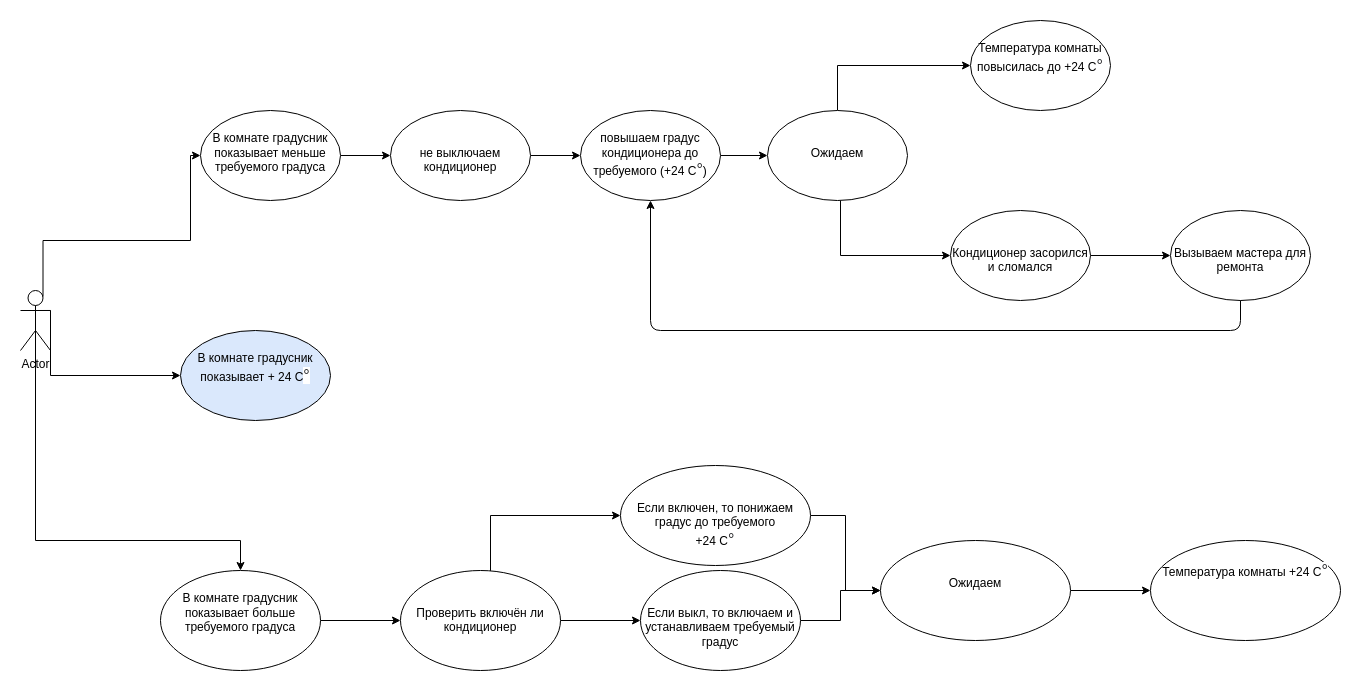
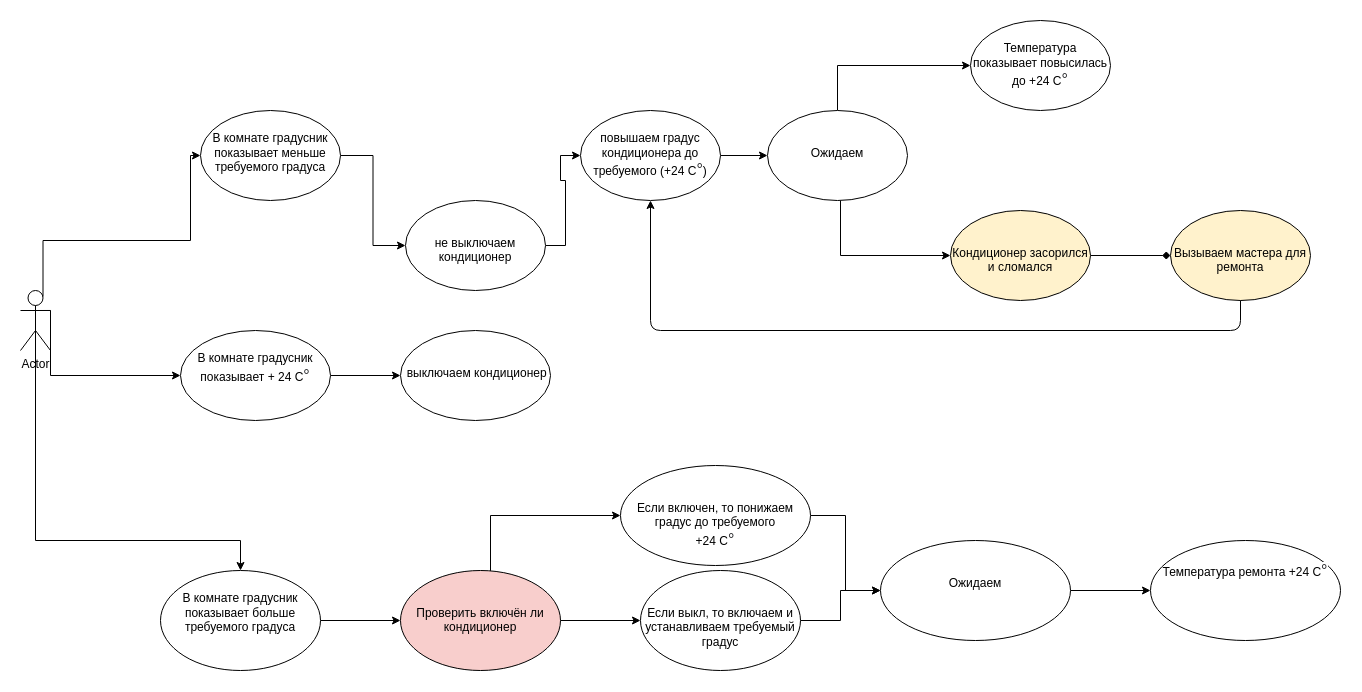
node "Температура комнаты повысилась до +24 C°": label "Температура комнаты повысилась до +24 C°" -> "Температура показывает повысилась до +24 C°"
node "не выключаем кондиционер": moved (461, 156) -> (476, 246)
node "Кондиционер засорился и сломался": fillcolor #ffffff -> #fff2cc
edge "Кондиционер засорился и сломался" -> "Вызываем мастера для ремонта": arrowhead classic -> diamond
node "Вызываем мастера для ремонта": fillcolor #ffffff -> #fff2cc
node "В комнате градусник показывает + 24 C°": fillcolor #dae8fc -> #ffffff
edge "В комнате градусник показывает + 24 C°" -> "выключаем кондиционер": added
node "выключаем кондиционер": added
node "Температура комнаты +24 C°": label "Температура комнаты +24 C°" -> "Температура ремонта +24 C°"
node "Проверить включён ли кондиционер": fillcolor #ffffff -> #f8cecc
